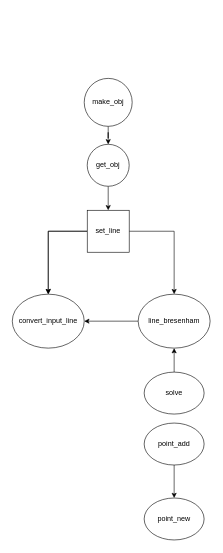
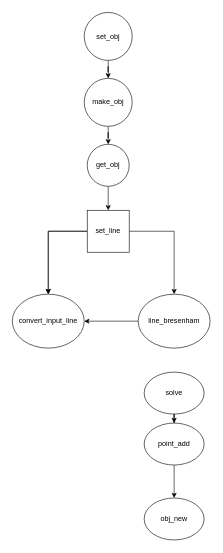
node "set_obj": added
edge "set_obj" -> "make_obj": added
edge "solve" -> "line_bresenham": now "solve" -> "point_add"
node "point_new": label "point_new" -> "obj_new"
